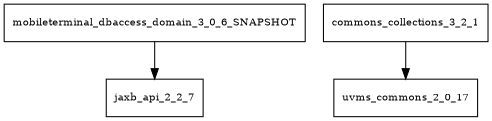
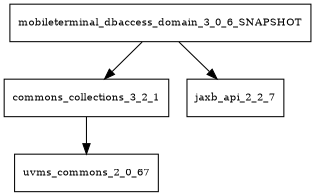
edge "mobileterminal_dbaccess_domain_3_0_6_SNAPSHOT" -> "commons_collections_3_2_1": added
node "uvms_commons_2_0_17": label "uvms_commons_2_0_17" -> "uvms_commons_2_0_67"
